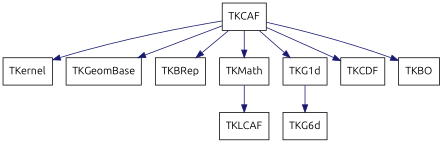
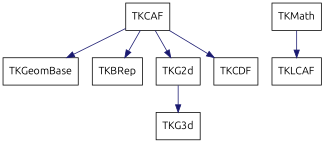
edge "TKCAF" -> "TKMath": removed
node "TKernel": removed
node "TKG1d": label "TKG1d" -> "TKG2d"
node "TKBO": removed
node "TKG6d": label "TKG6d" -> "TKG3d"
